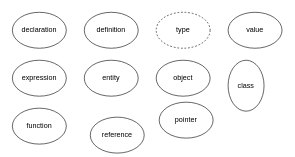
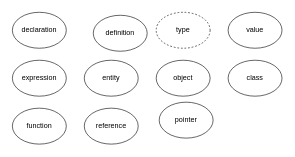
node "definition": moved (111, 30) -> (120, 33)
node "class": size 36x51 -> 54x36
node "reference": moved (117, 135) -> (111, 126)
